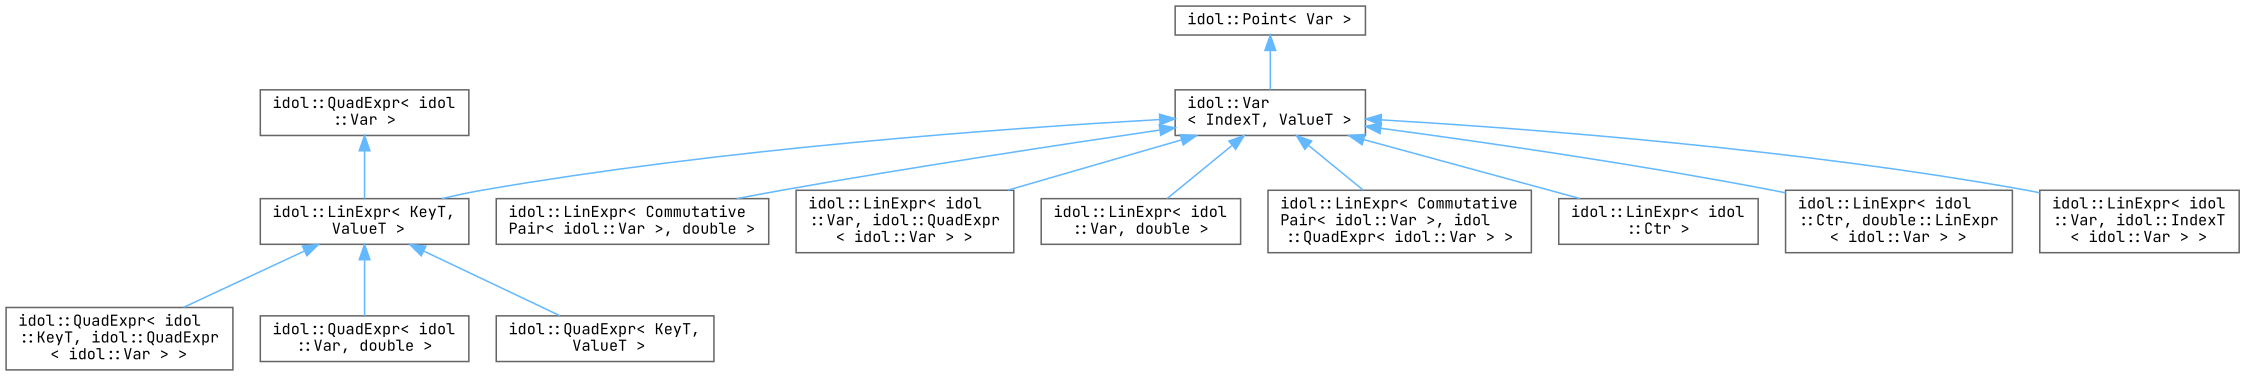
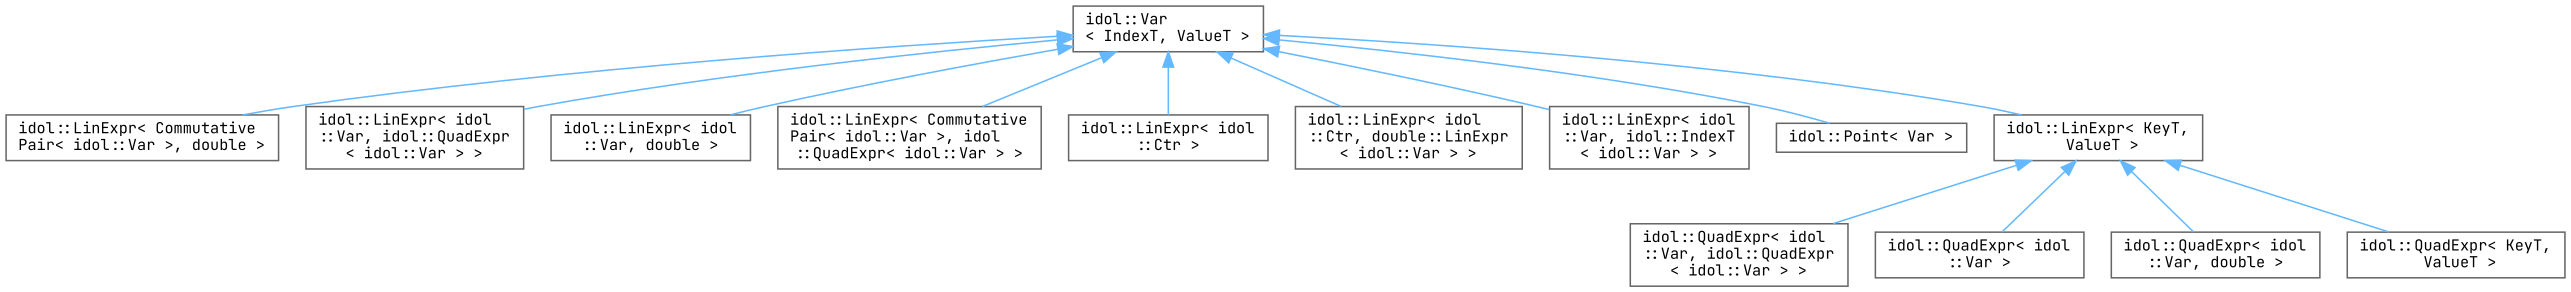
edge "idol::Var < IndexT, ValueT >" -> "idol::Point< Var >": reversed
edge "idol::LinExpr< KeyT, ValueT >" -> "idol::QuadExpr< idol ::Var >": reversed
node "idol::QuadExpr< idol ::KeyT, idol::QuadExpr < idol::Var > >": label "idol::QuadExpr< idol ::KeyT, idol::QuadExpr < idol::Var > >" -> "idol::QuadExpr< idol ::Var, idol::QuadExpr < idol::Var > >"
